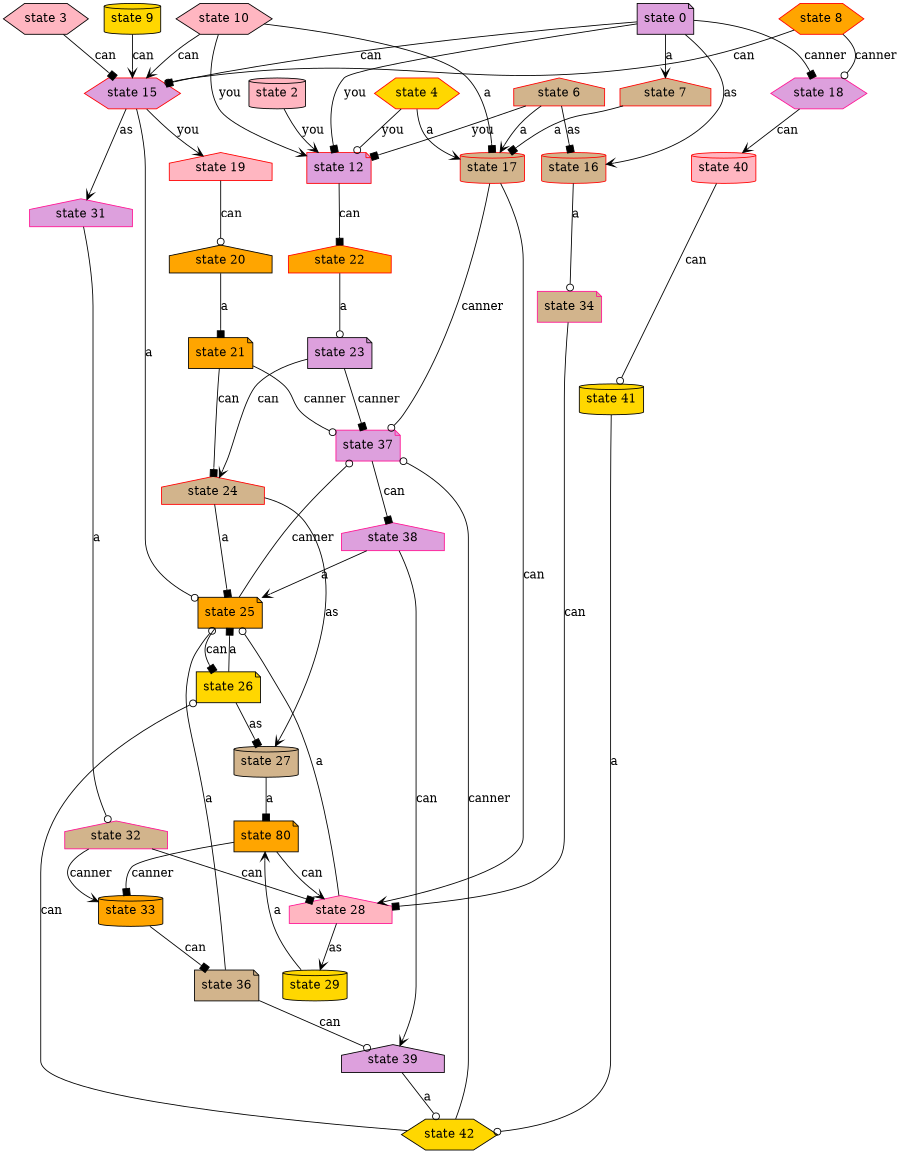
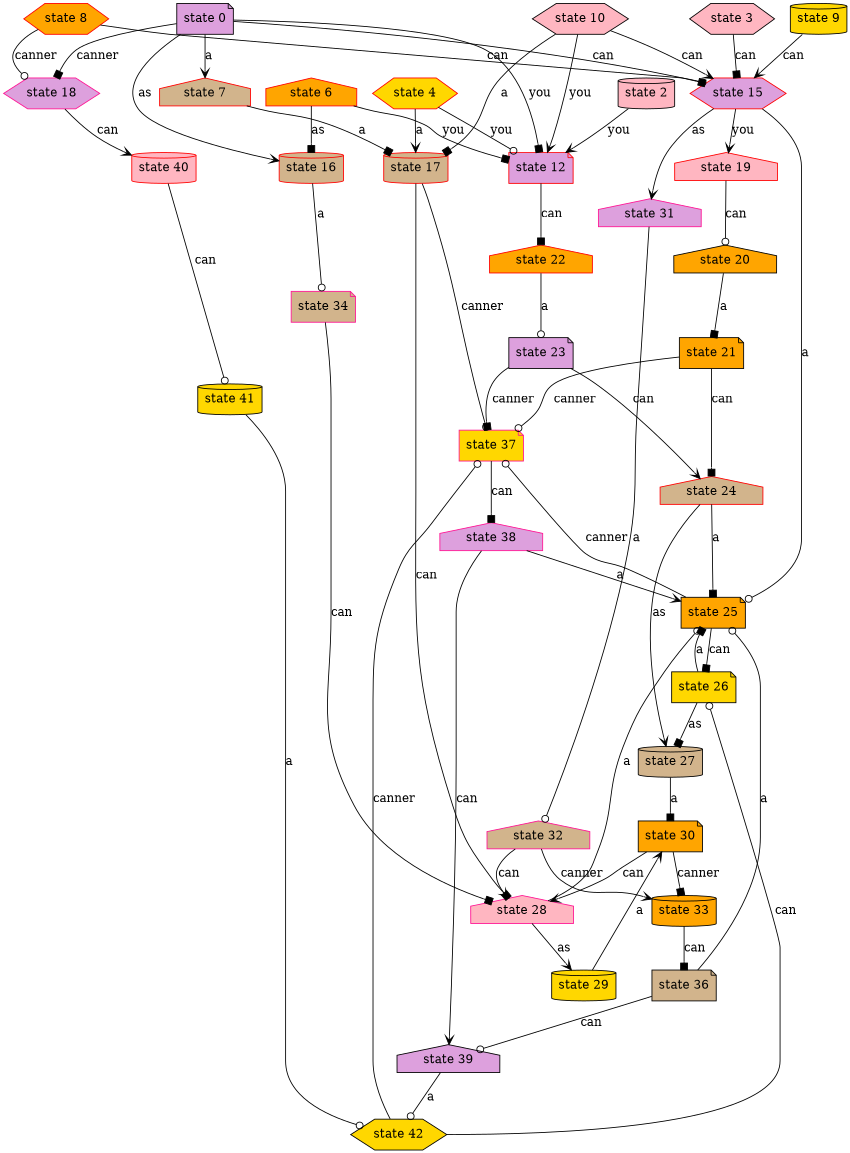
node "state 6": fillcolor tan -> orange
edge "state 6" -> "state 17": removed, label "a"
node "state 37": fillcolor plum -> gold
node "state 80": label "state 80" -> "state 30"
